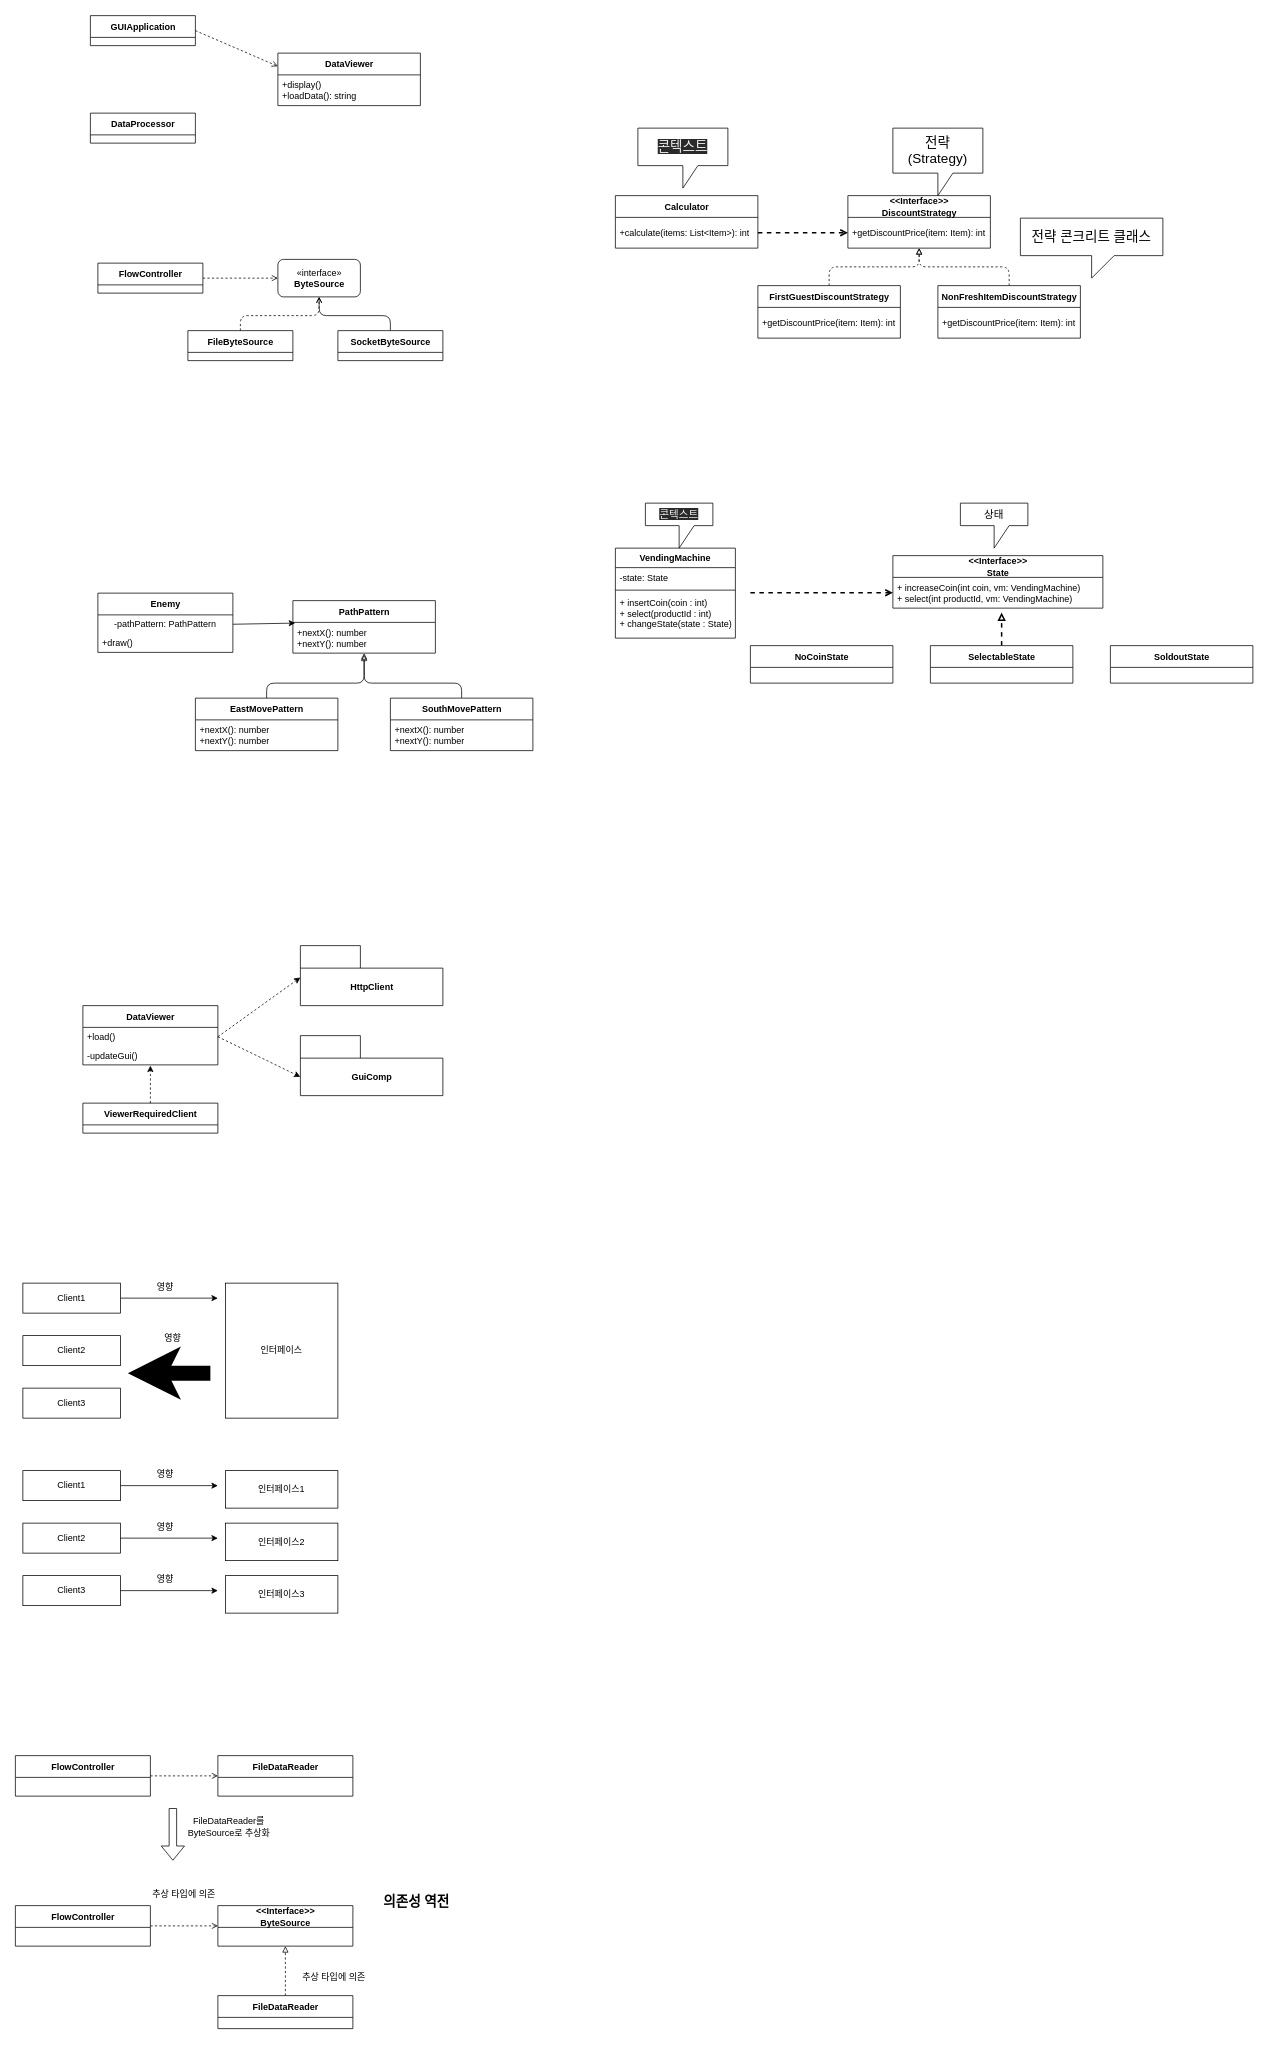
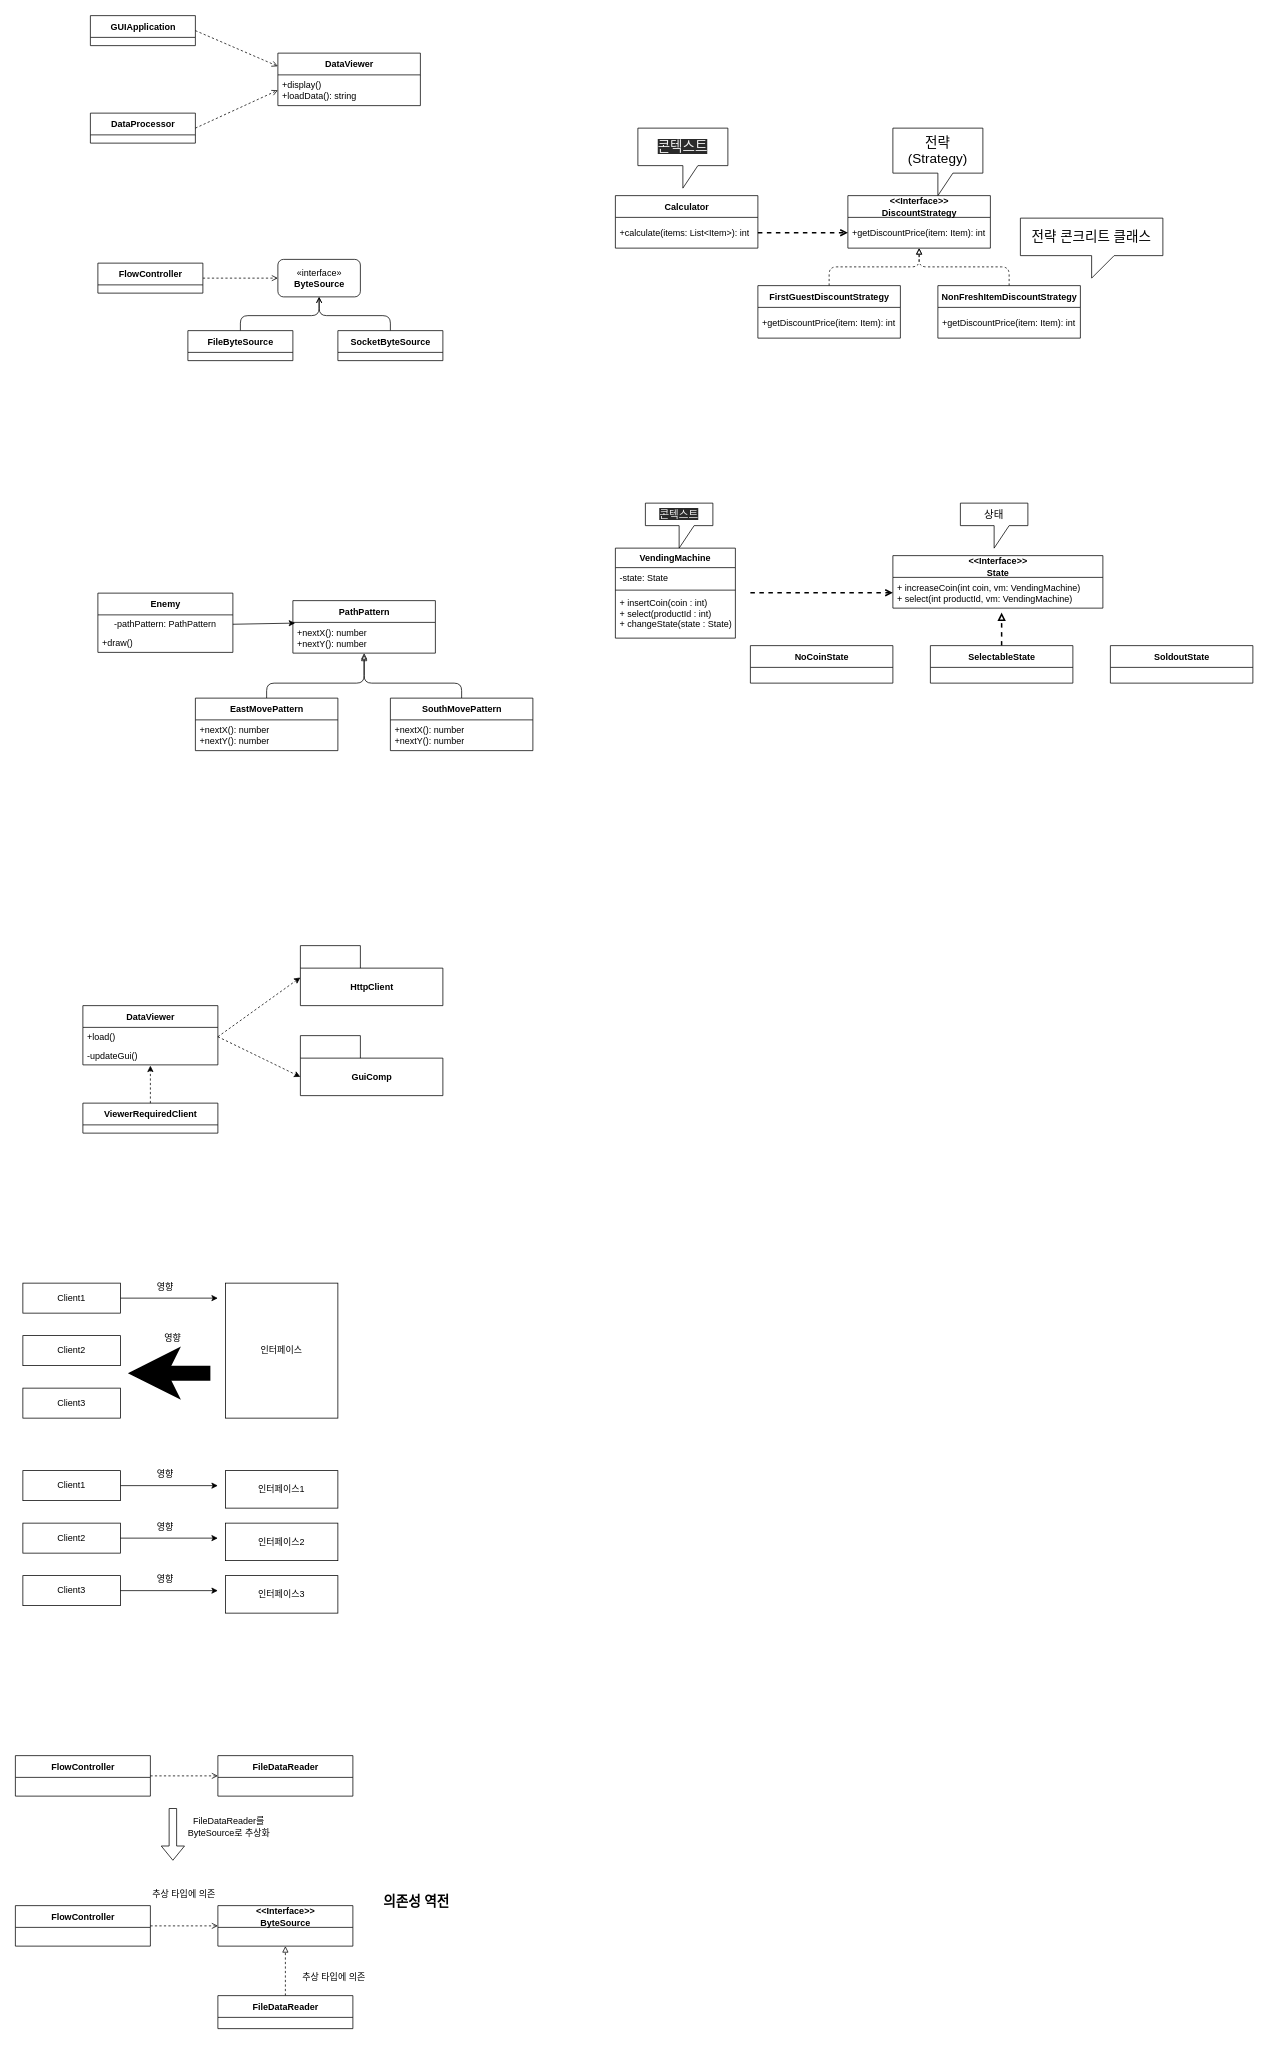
edge "DataProcessor" -> "+display() +loadData(): string": added
edge "FileByteSource" -> "«interface» ByteSource": style dashed -> solid
